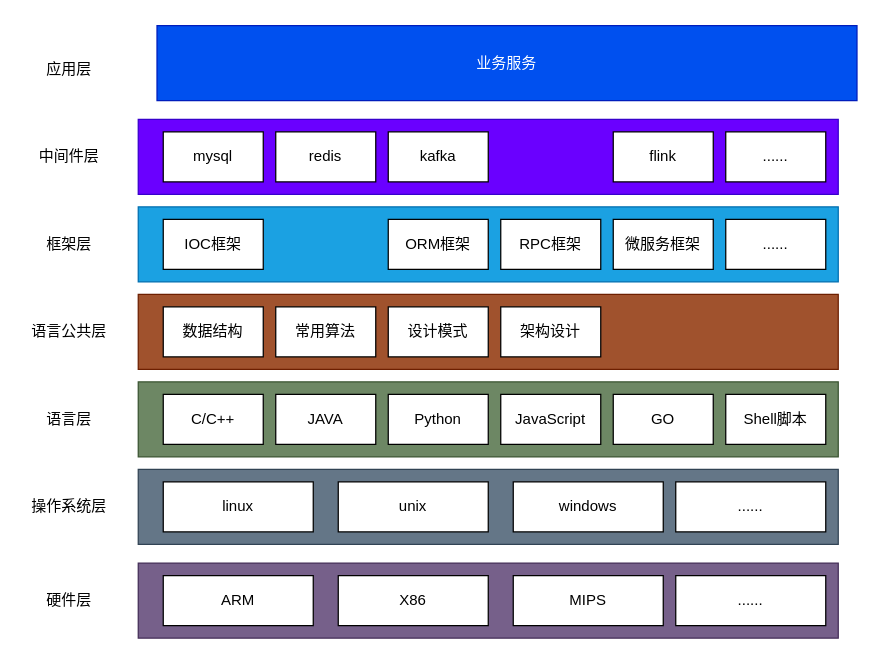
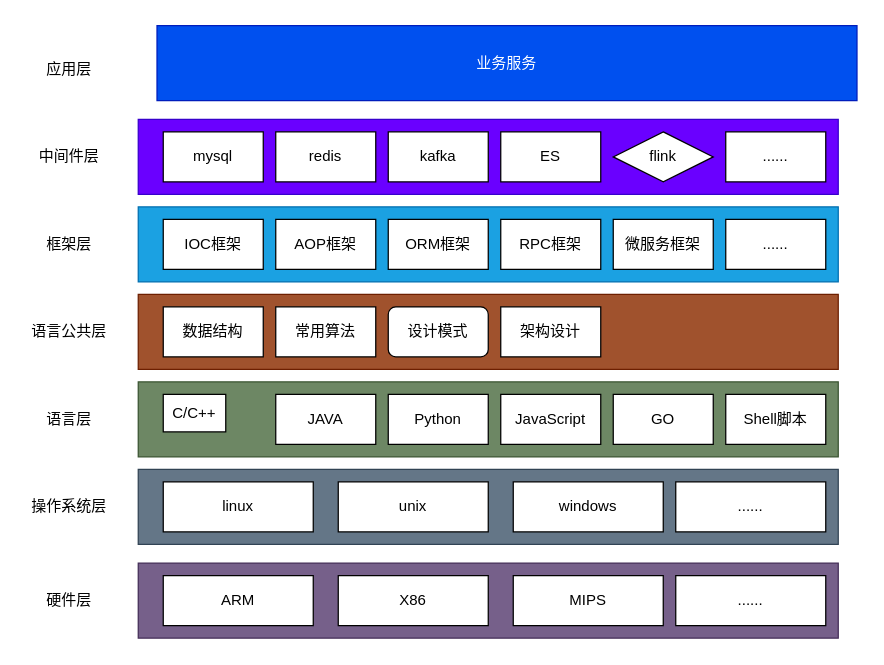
node "ES": added
node "flink": shape rectangle -> diamond
node "AOP框架": added
node "设计模式": shape rectangle -> rounded rectangle
node "C/C++": size 100x50 -> 63x38
